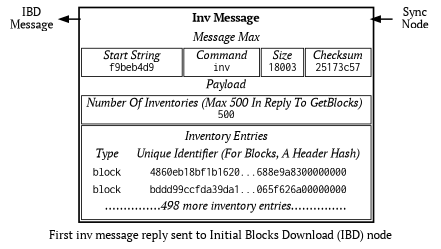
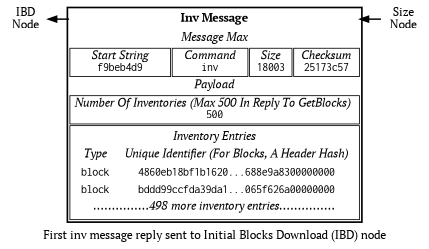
node "IBD Message": label "IBD Message" -> "IBD Node"
node "Sync Node": label "Sync Node" -> "Size Node"
